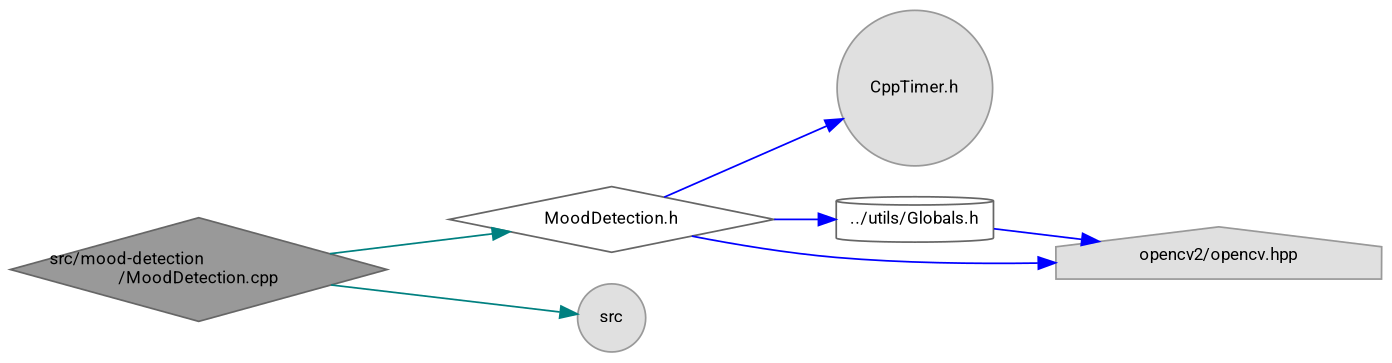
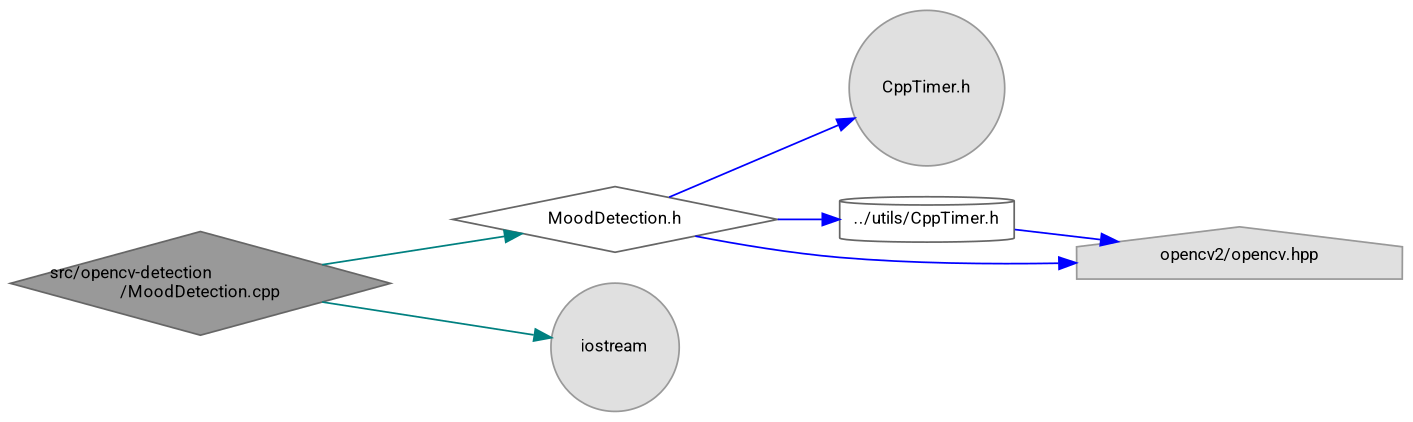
node "../utils/Globals.h": label "../utils/Globals.h" -> "../utils/CppTimer.h"
node "src/mood-detection /MoodDetection.cpp": label "src/mood-detection /MoodDetection.cpp" -> "src/opencv-detection /MoodDetection.cpp"
node "src": label "src" -> "iostream"
